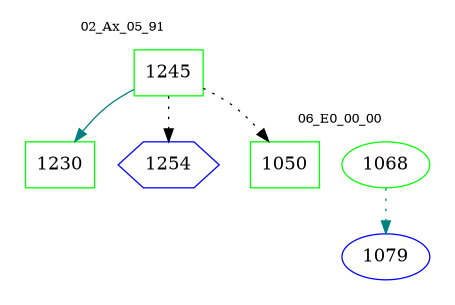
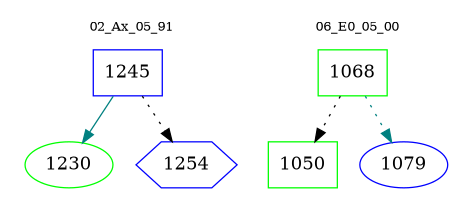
node "1245": color green -> blue
edge "1245" -> "1050": now "1068" -> "1050"
cluster "06_E0_00_00": label "06_E0_00_00" -> "06_E0_05_00"
node "1230": shape box -> ellipse
node "1068": shape ellipse -> box
